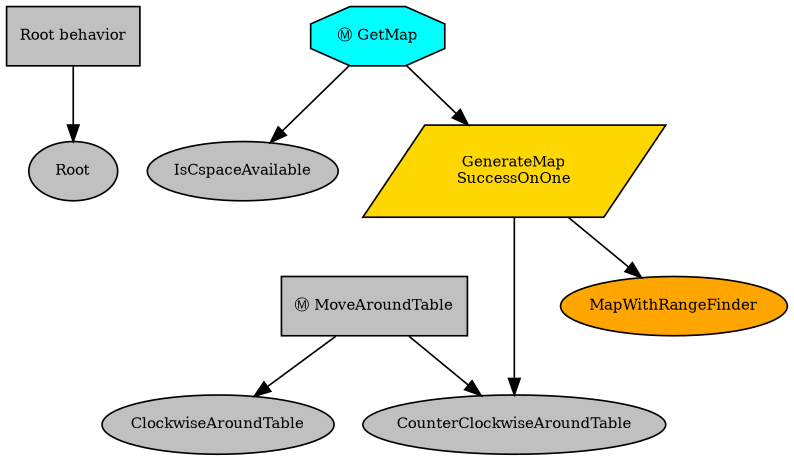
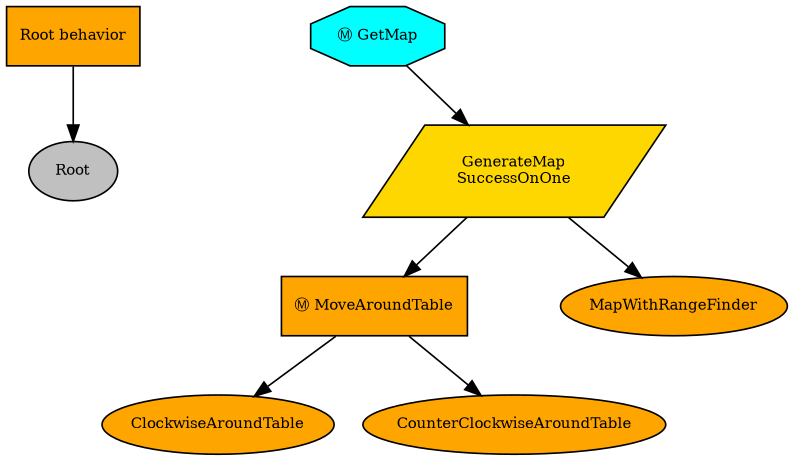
node "Root behavior": fillcolor gray -> orange
node "IsCspaceAvailable": removed
edge "GenerateMap SuccessOnOne" -> "CounterClockwiseAroundTable": now "GenerateMap SuccessOnOne" -> "Ⓜ MoveAroundTable"
node "Ⓜ MoveAroundTable": fillcolor gray -> orange
node "ClockwiseAroundTable": fillcolor gray -> orange
node "CounterClockwiseAroundTable": fillcolor gray -> orange
